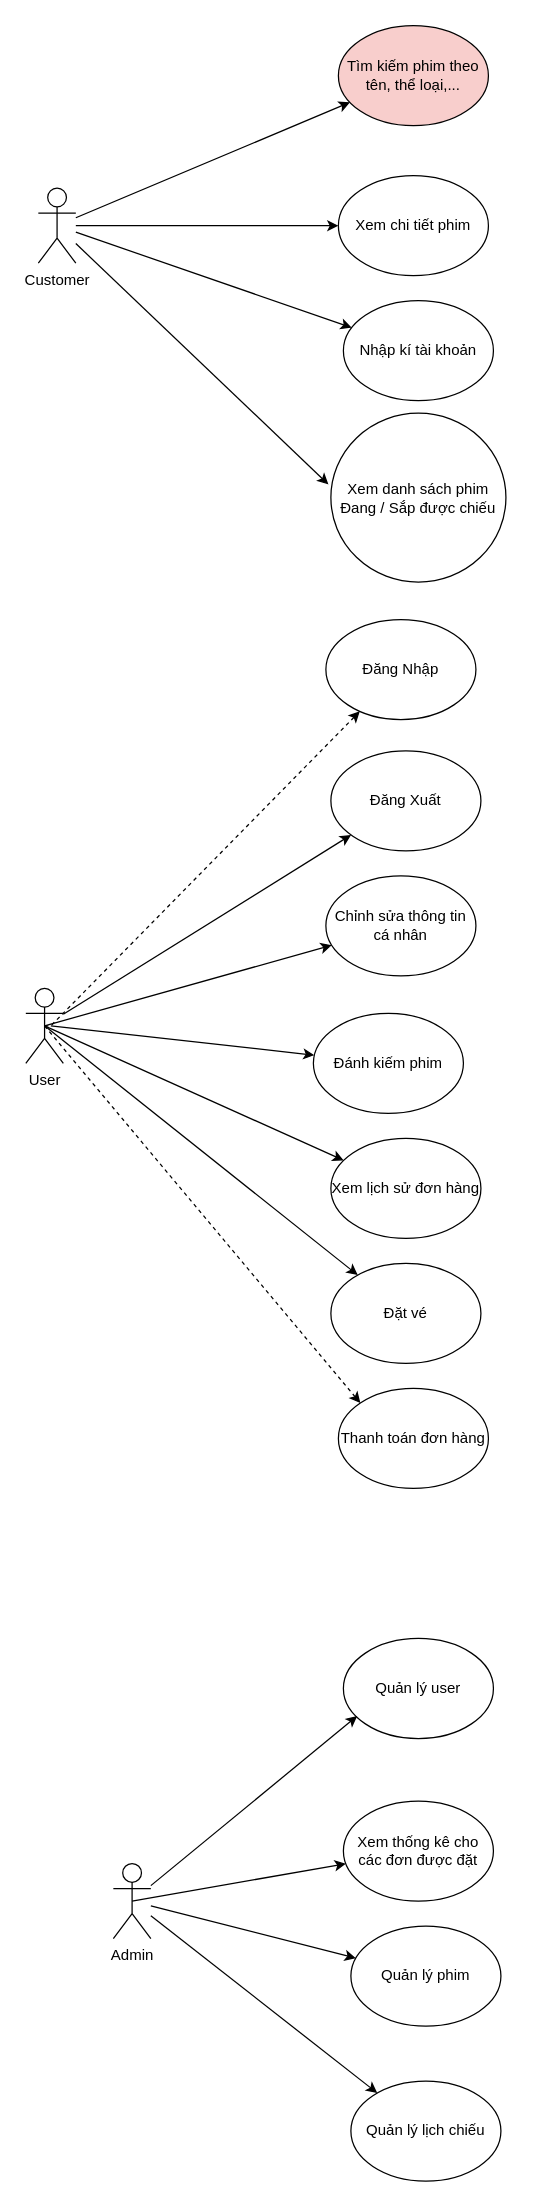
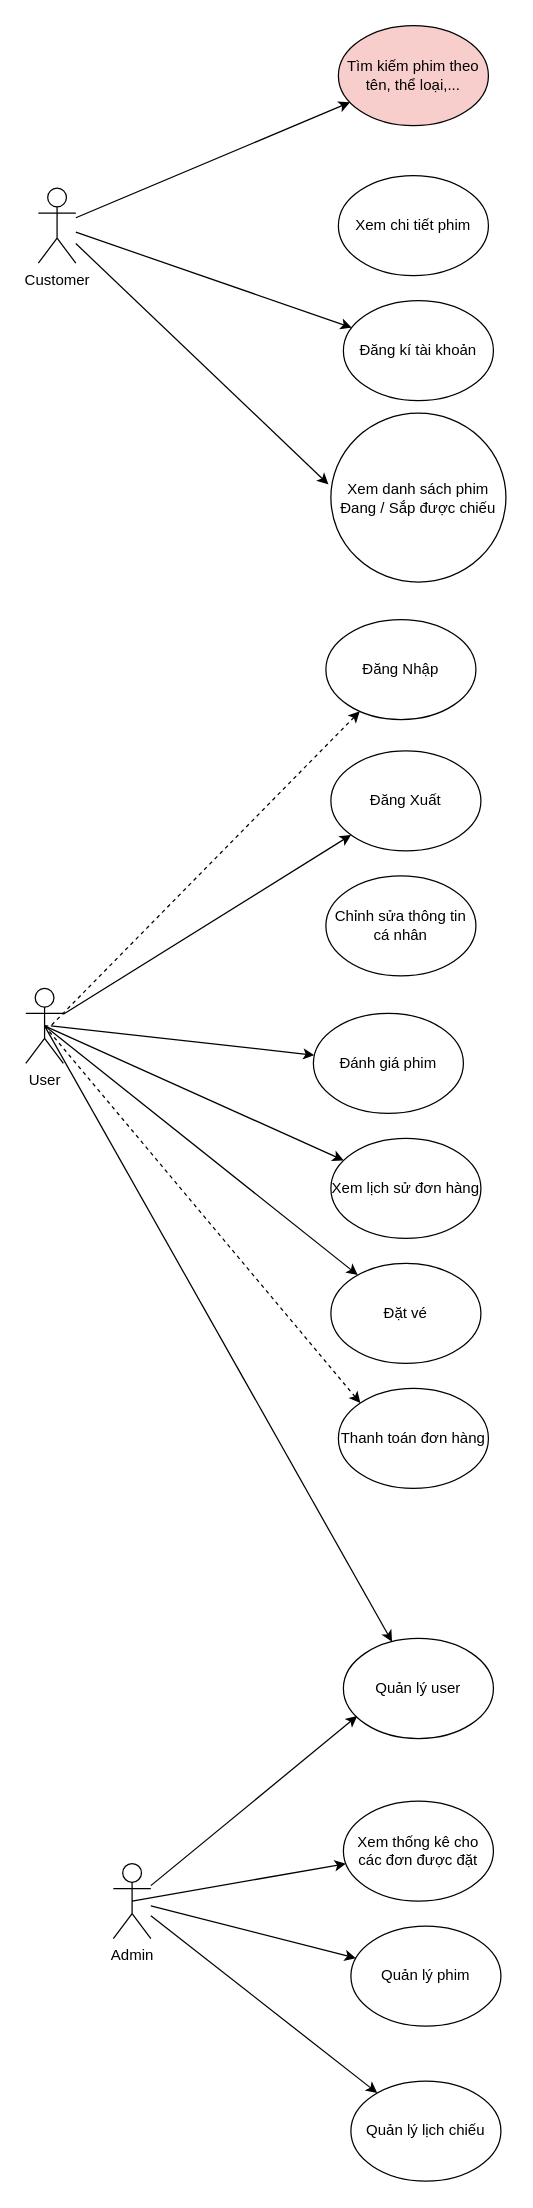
edge "Customer" -> "Xem chi tiết phim": removed
node "Nhập kí tài khoản": label "Nhập kí tài khoản" -> "Đăng kí tài khoản"
edge "User" -> "Chỉnh sửa thông tin cá nhân": now "User" -> "Quản lý user"
node "Đánh kiếm phim": label "Đánh kiếm phim" -> "Đánh giá phim"
